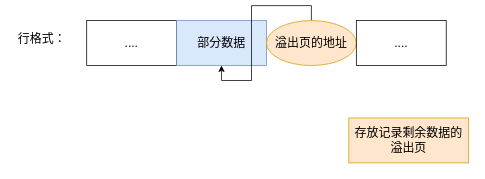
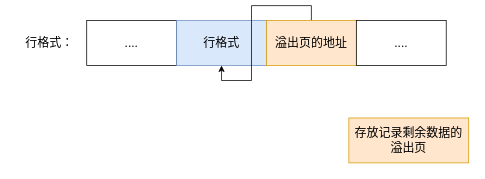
node "行格式：": moved (42, 39) -> (49, 43)
node "部分数据": label "部分数据" -> "行格式"
node "溢出页的地址": shape ellipse -> rectangle
